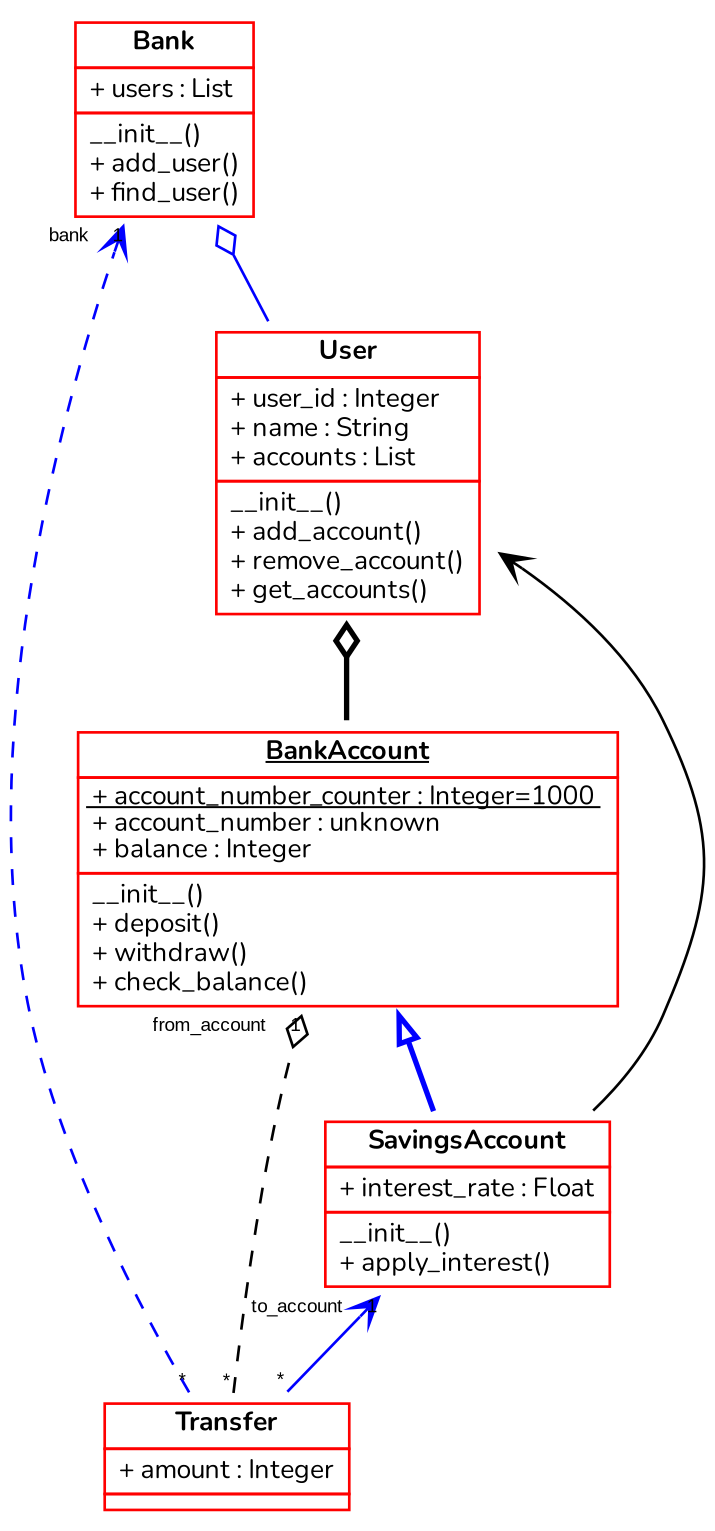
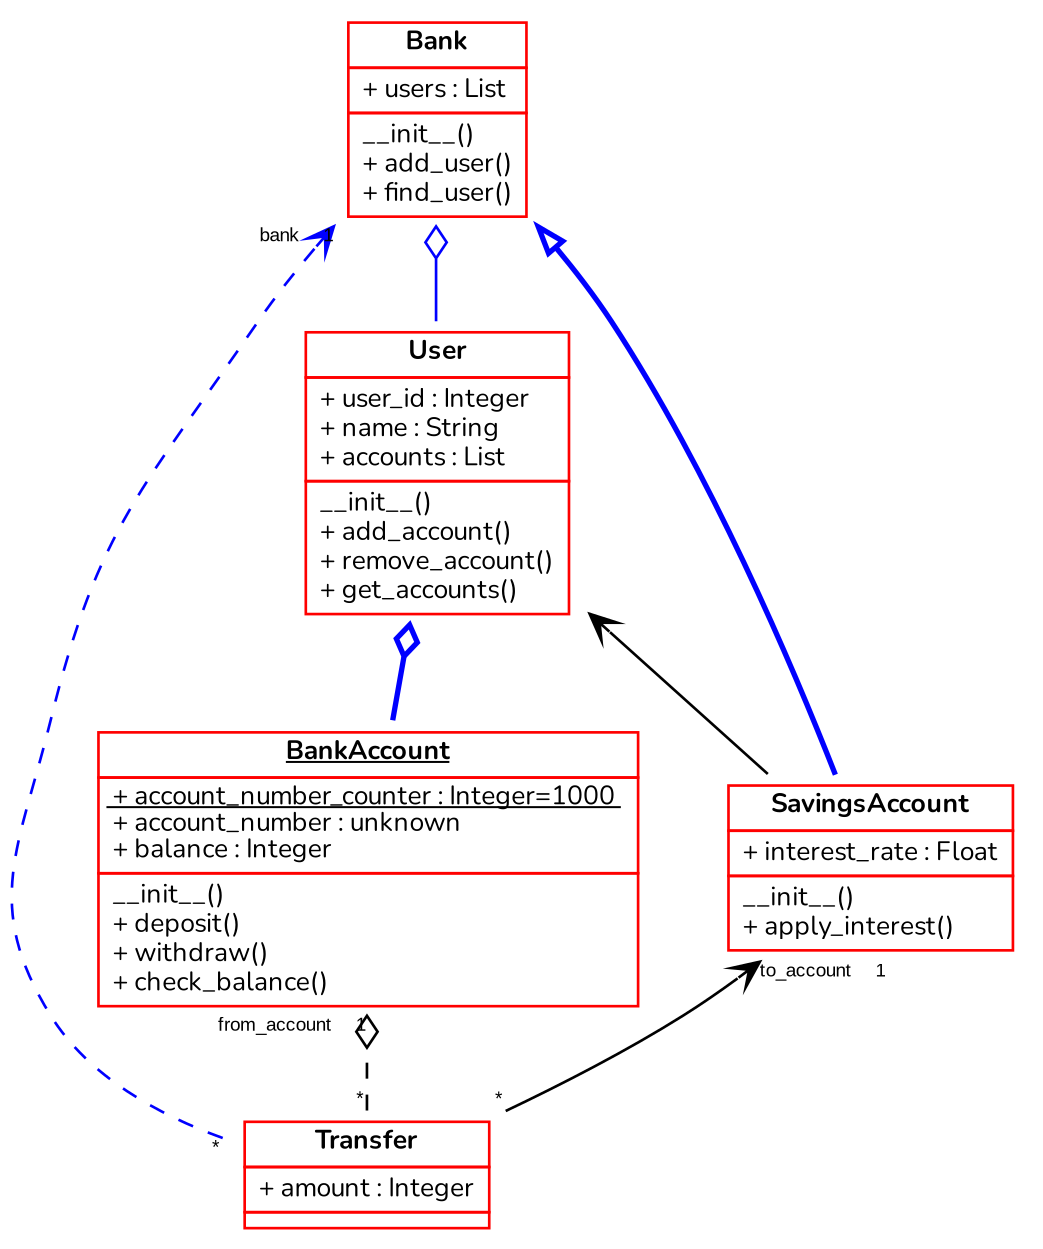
edge "BankAccount" -> "User": color black -> blue
edge "SavingsAccount" -> "BankAccount": now "SavingsAccount" -> "Bank"
edge "Transfer" -> "SavingsAccount": color blue -> black
